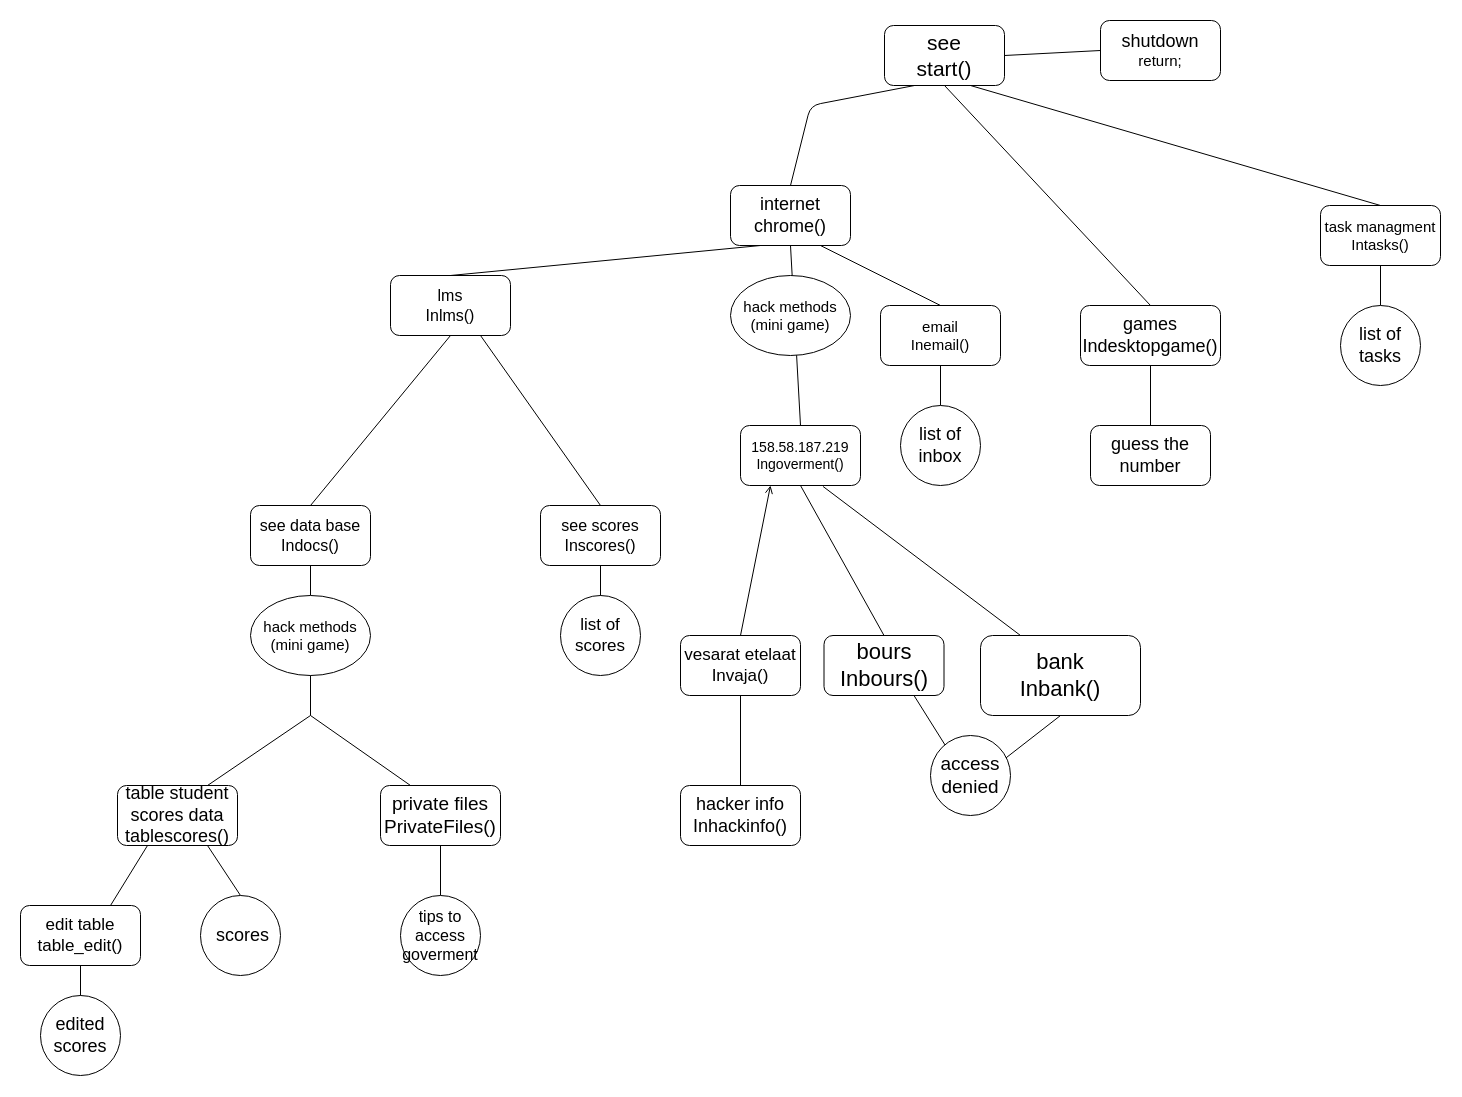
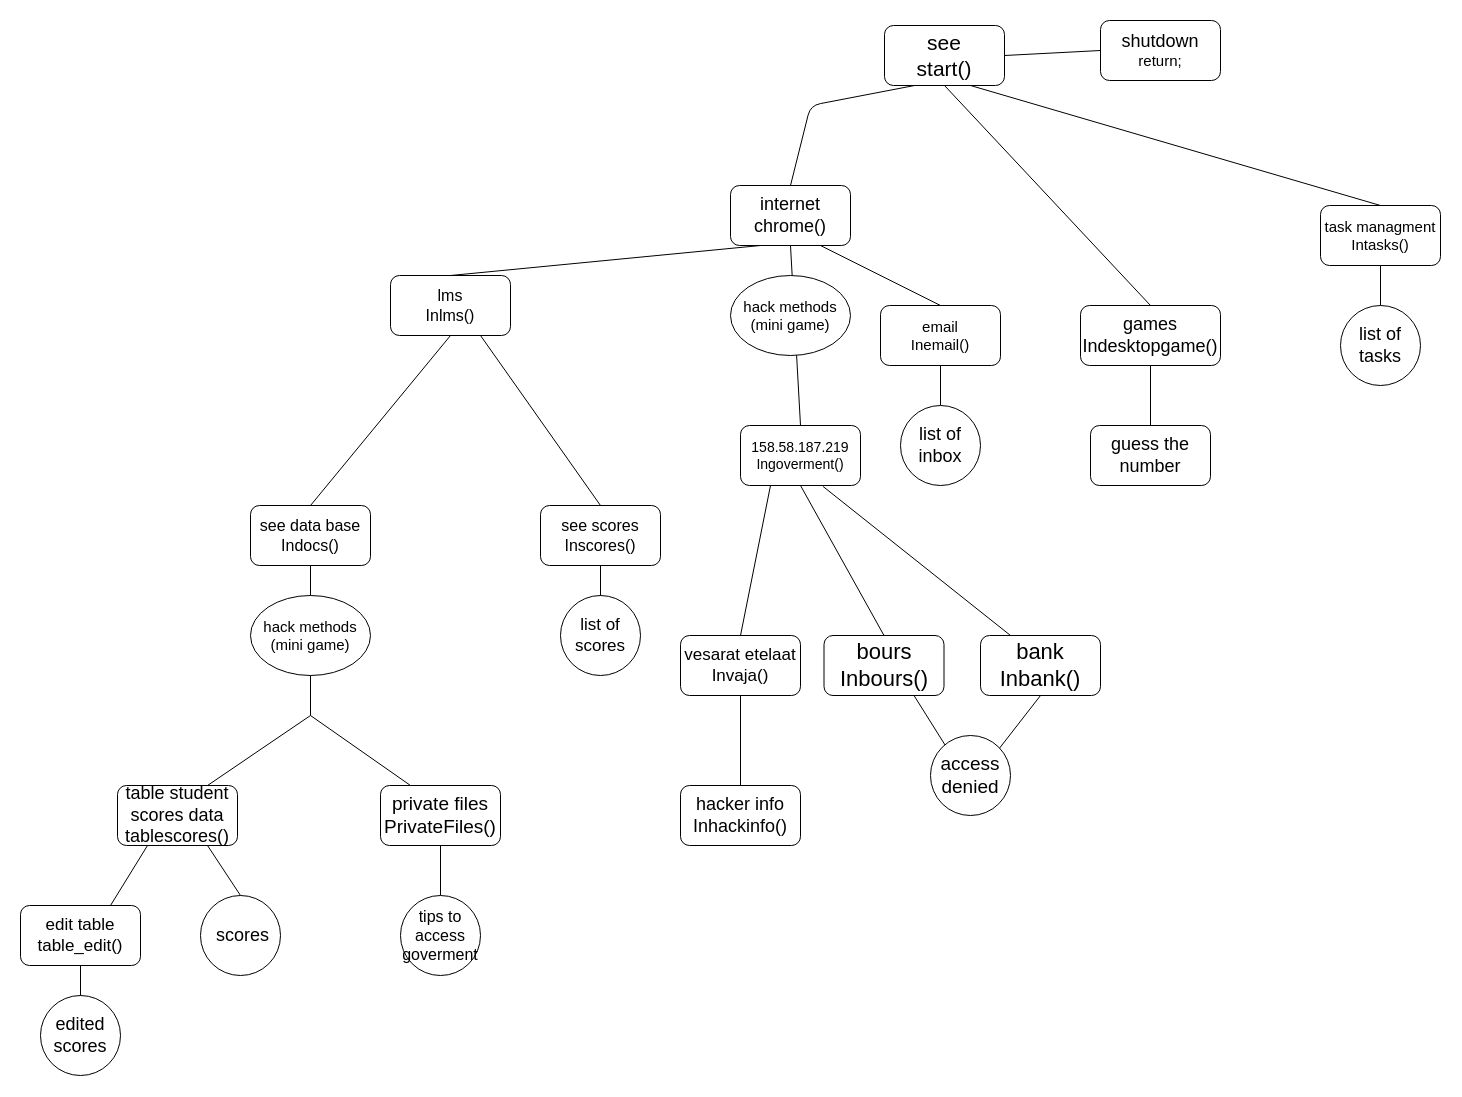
edge "vesarat etelaat Invaja()" -> "158.58.187.219 Ingoverment()": arrowhead open -> none
node "bank Inbank()": size 160x80 -> 120x60
